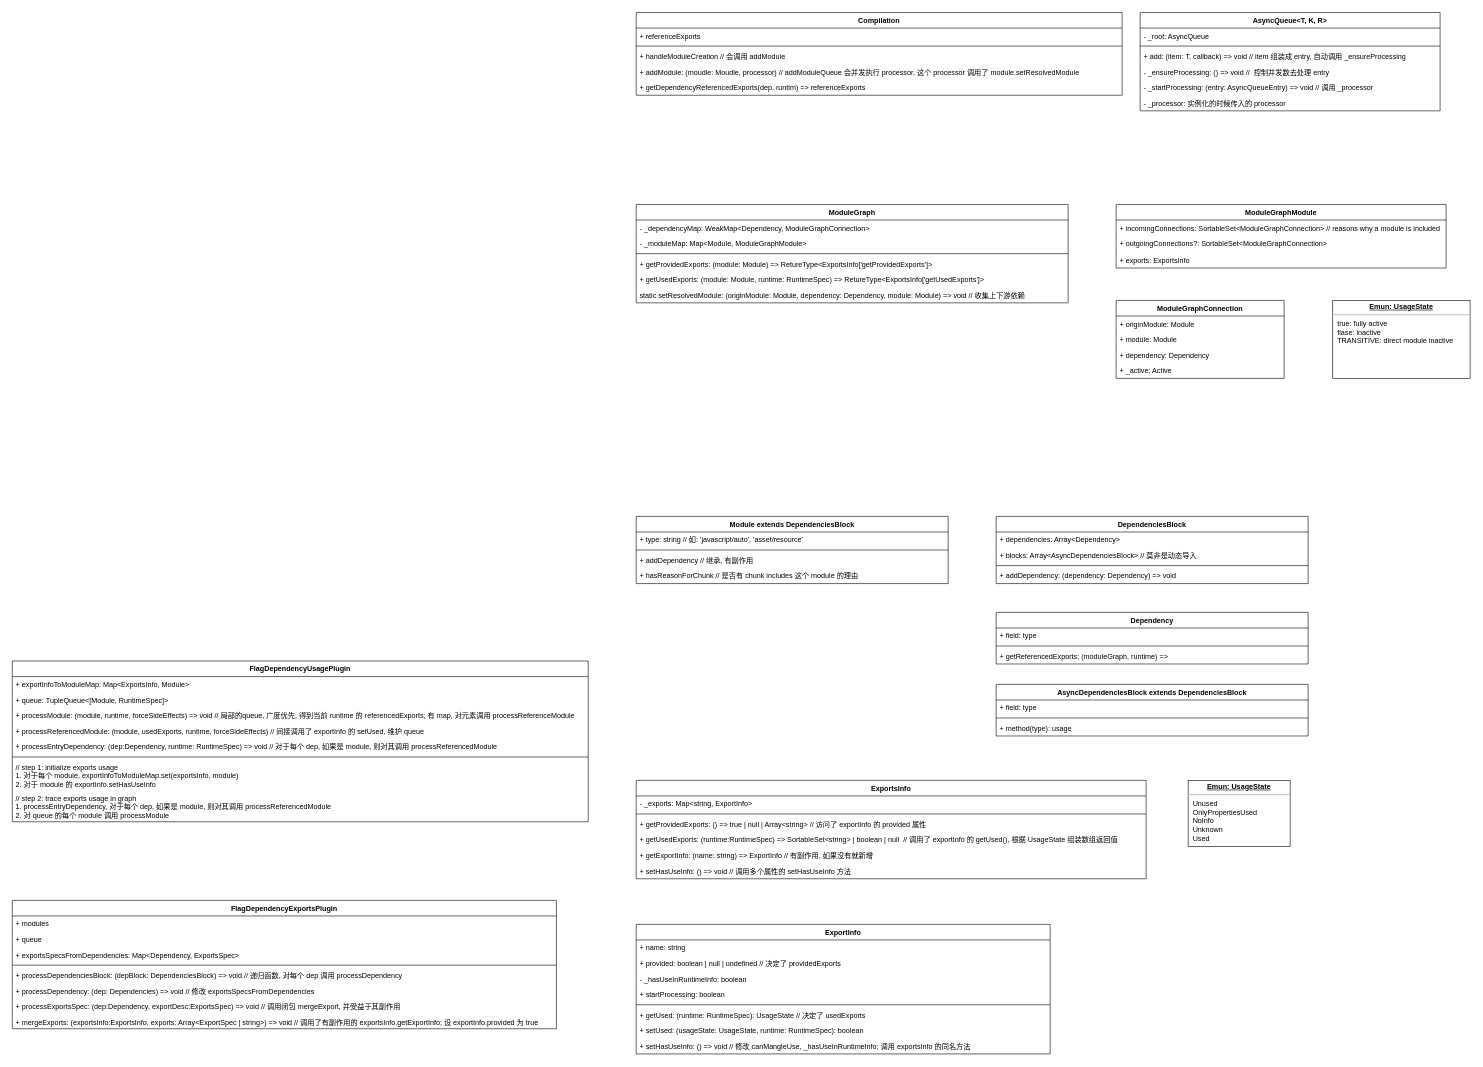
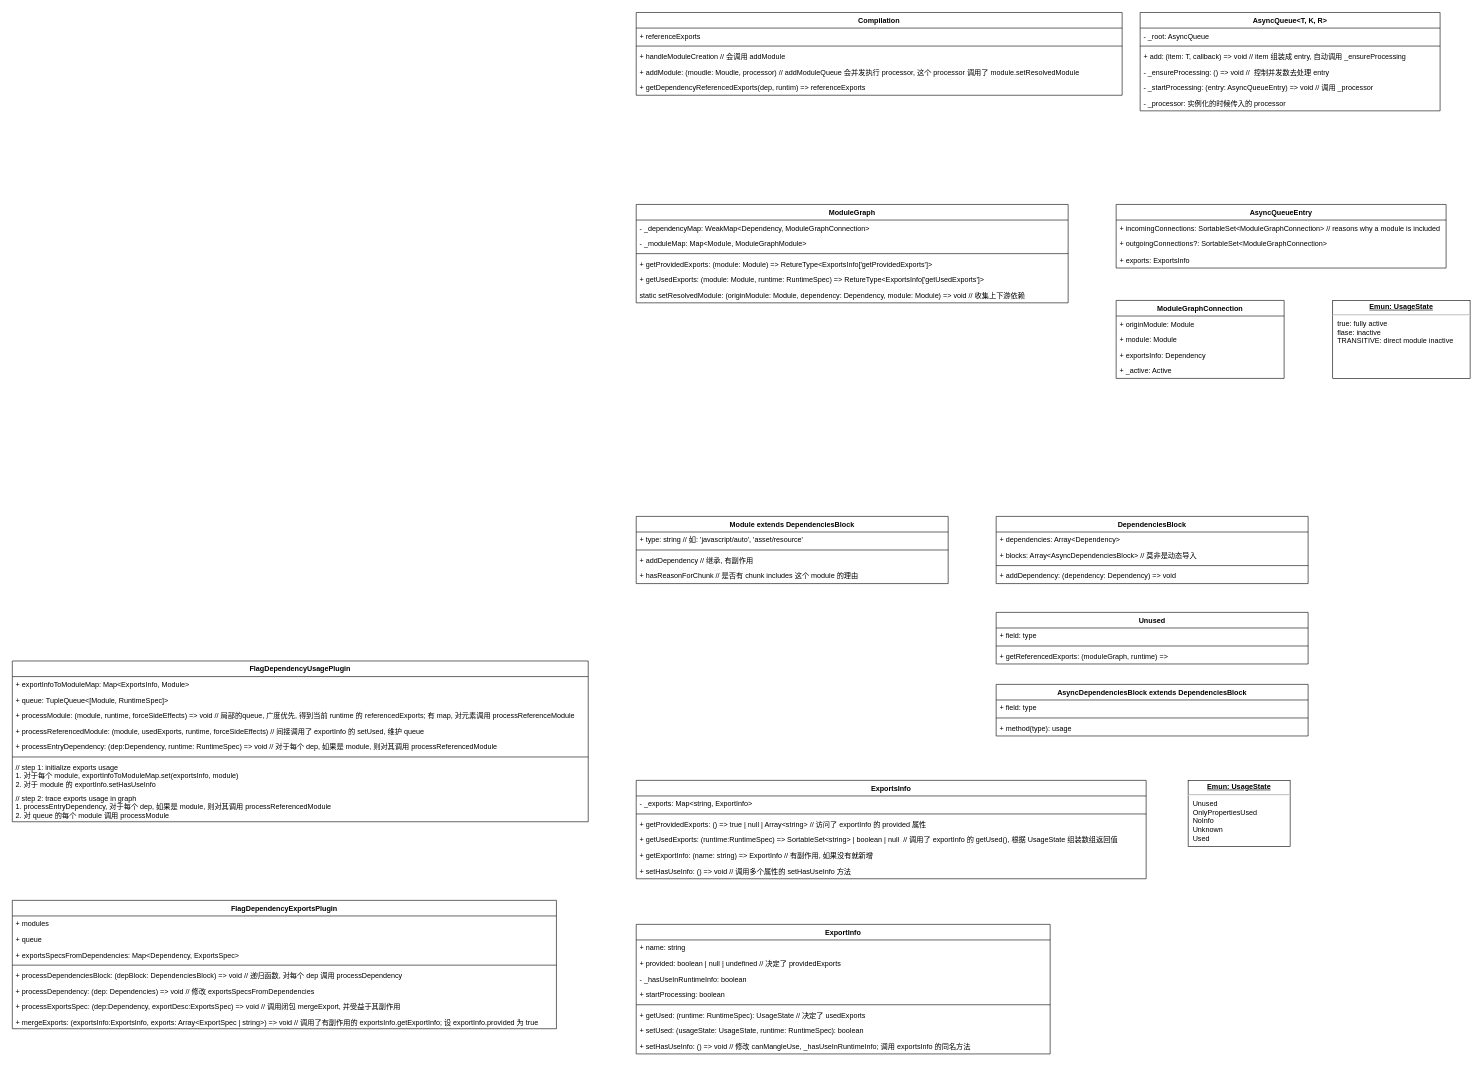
node "ModuleGraphModule": label "ModuleGraphModule" -> "AsyncQueueEntry"
node "+ dependency: Dependency": label "+ dependency: Dependency" -> "+ exportsInfo: Dependency"
node "Dependency": label "Dependency" -> "Unused"
